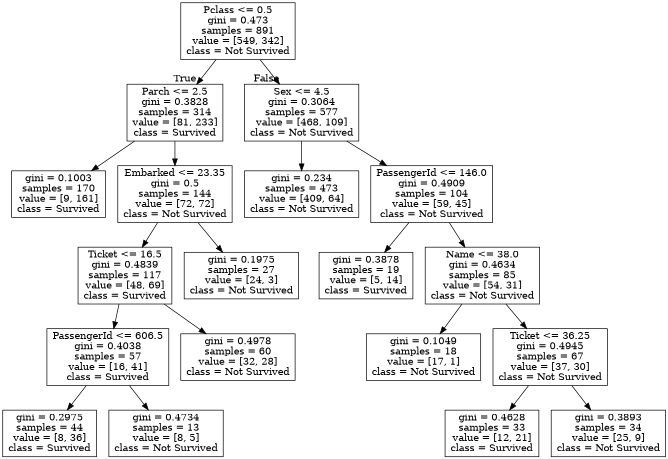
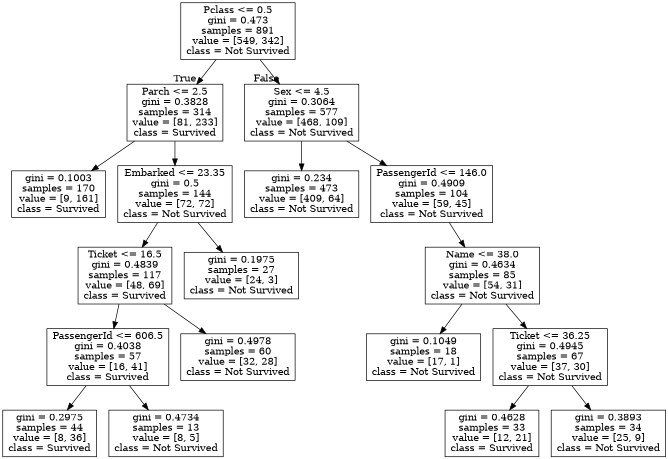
node "gini = 0.3878 samples = 19 value = [5, 14] class = Survived": removed
